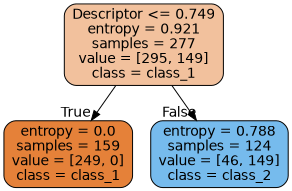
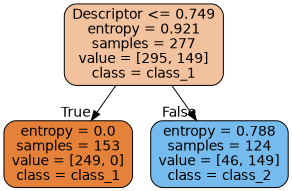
node "entropy = 0.0 samples = 159 value = [249, 0] class = class_1": label "entropy = 0.0 samples = 159 value = [249, 0] class = class_1" -> "entropy = 0.0 samples = 153 value = [249, 0] class = class_1"
